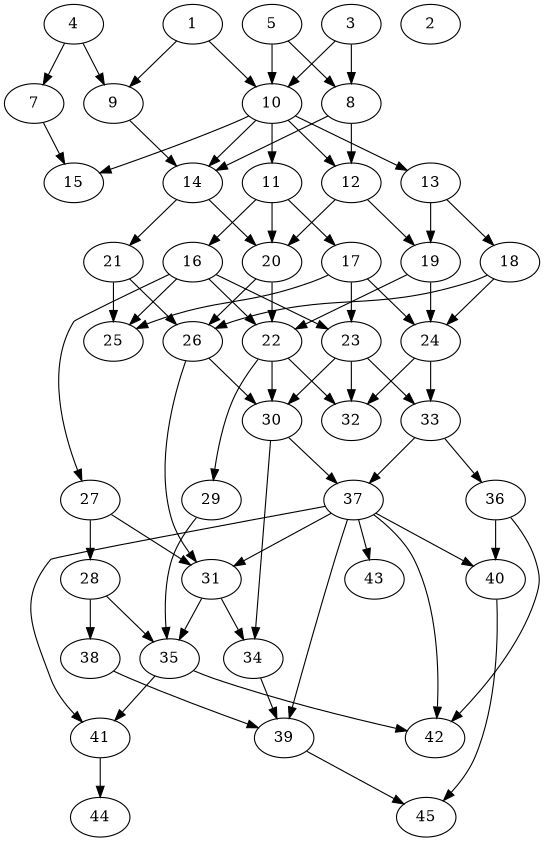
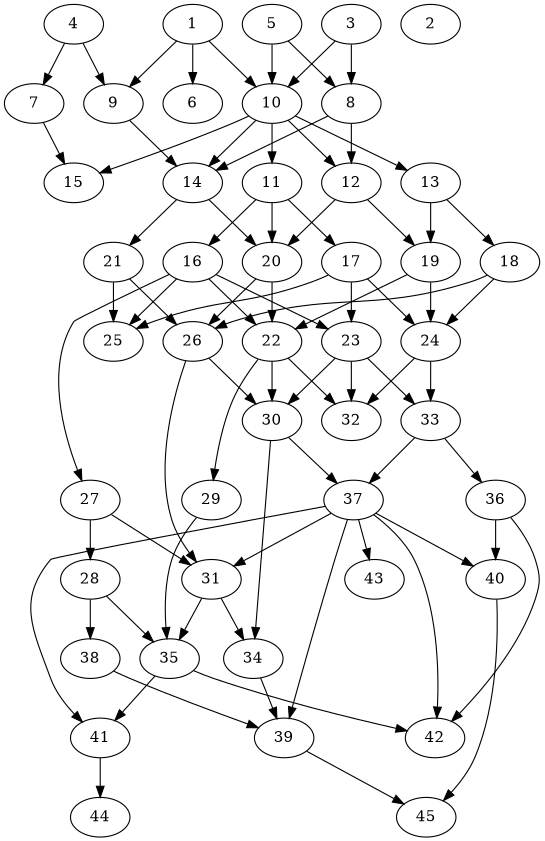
node "6": added
